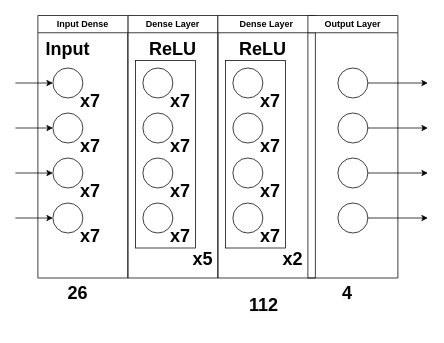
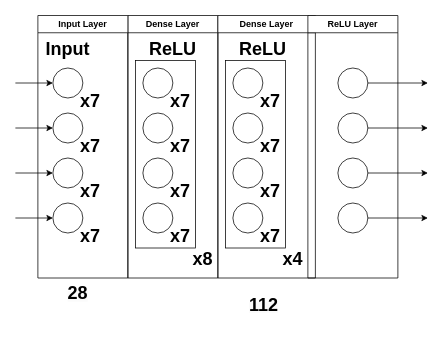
node "Input Dense": label "Input Dense" -> "Input Layer"
node "Output Layer": label "Output Layer" -> "ReLU Layer"
node "x5": label "x5" -> "x8"
node "x2": label "x2" -> "x4"
node "26": label "26" -> "28"
node "4": removed
